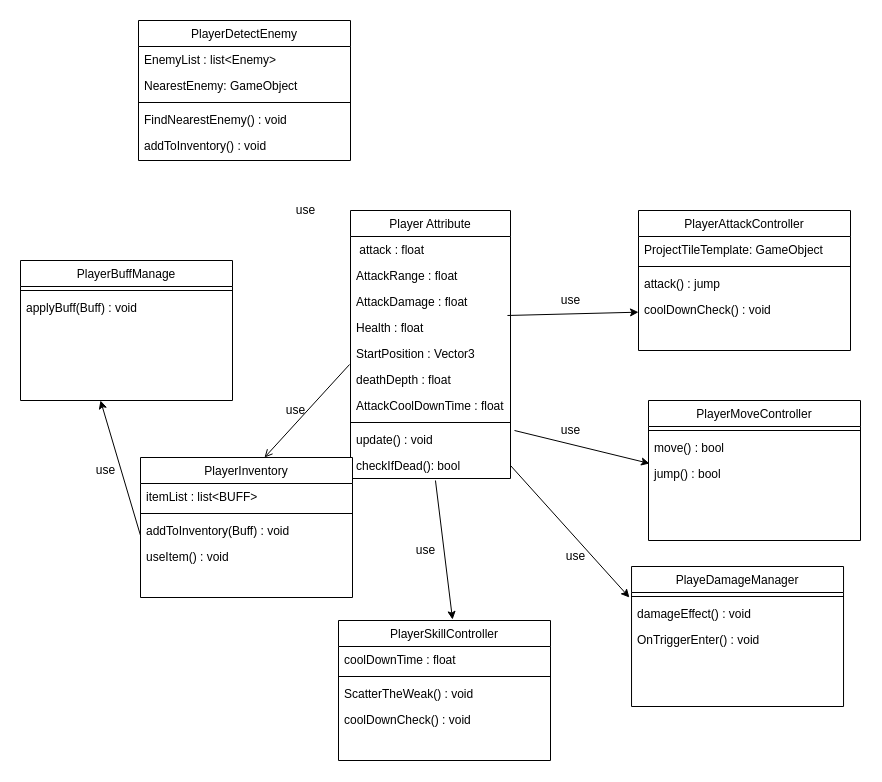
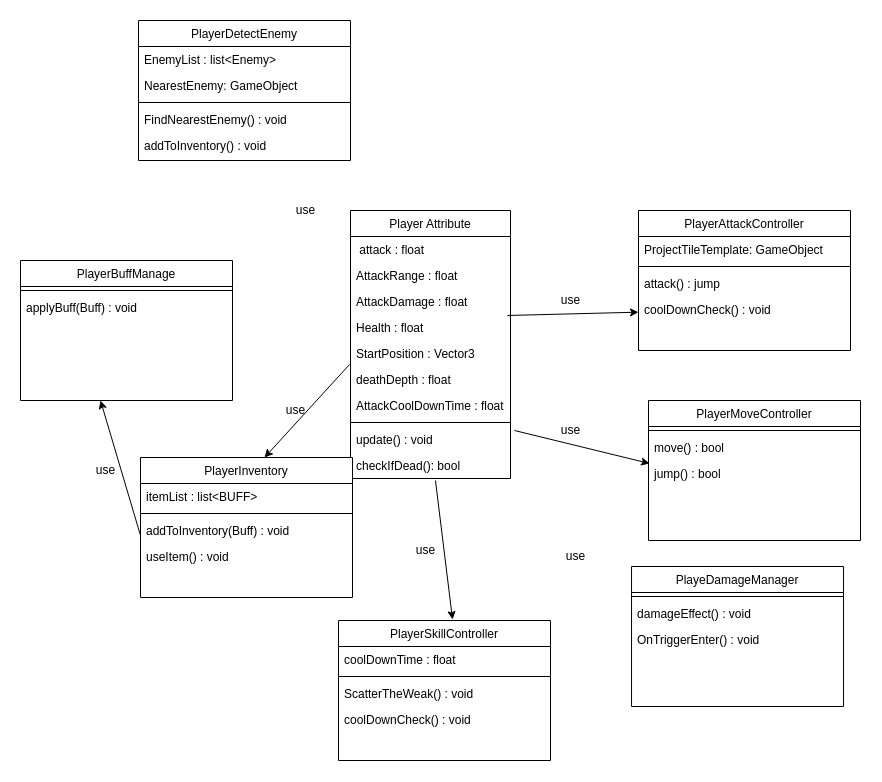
edge "deathDepth : float" -> "PlayerInventory": arrowhead open -> classic
edge "checkIfDead(): bool" -> "damageEffect() : void": removed
